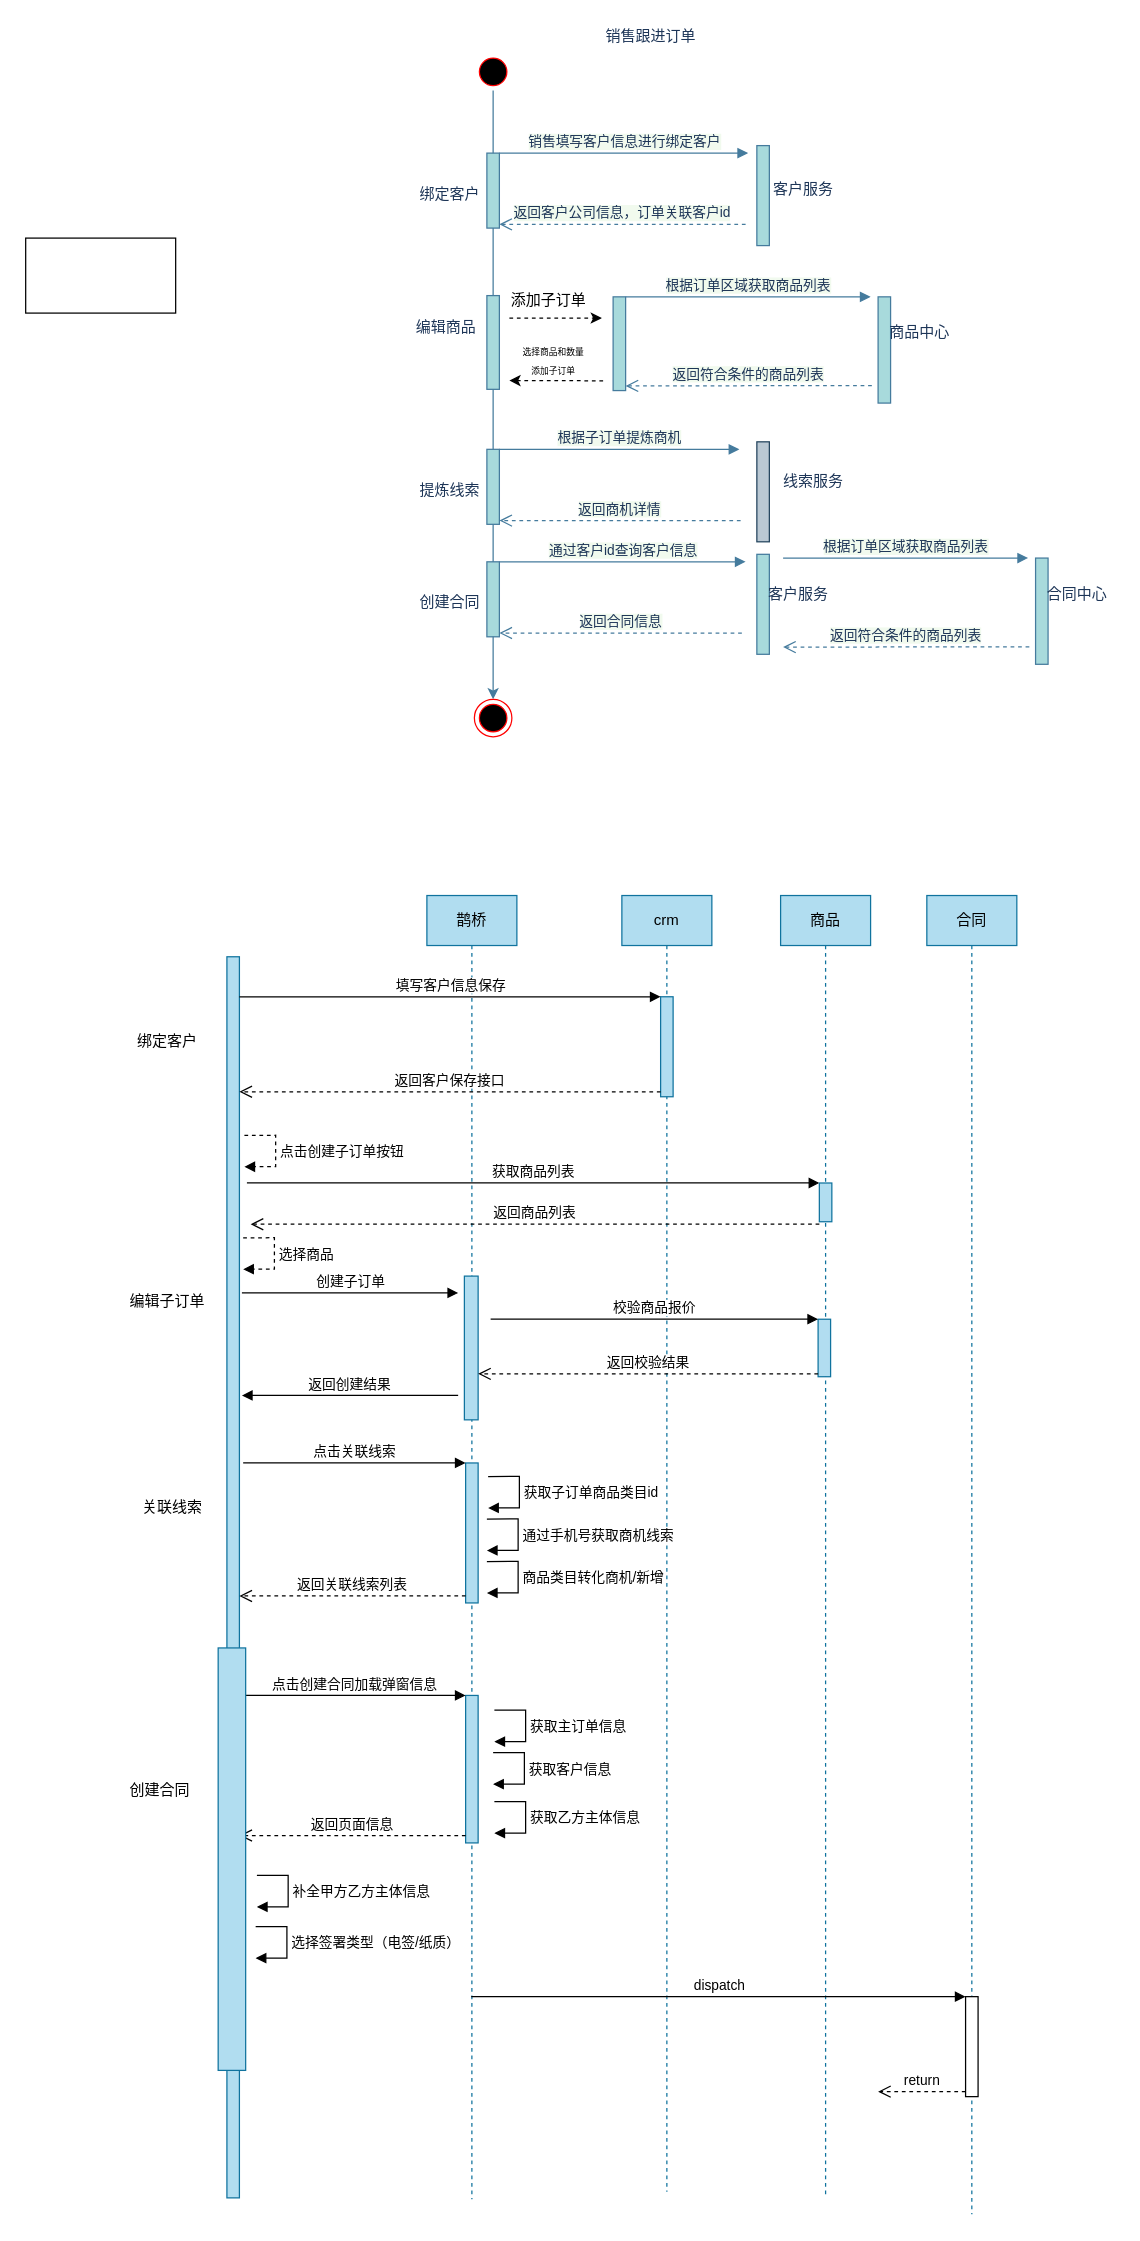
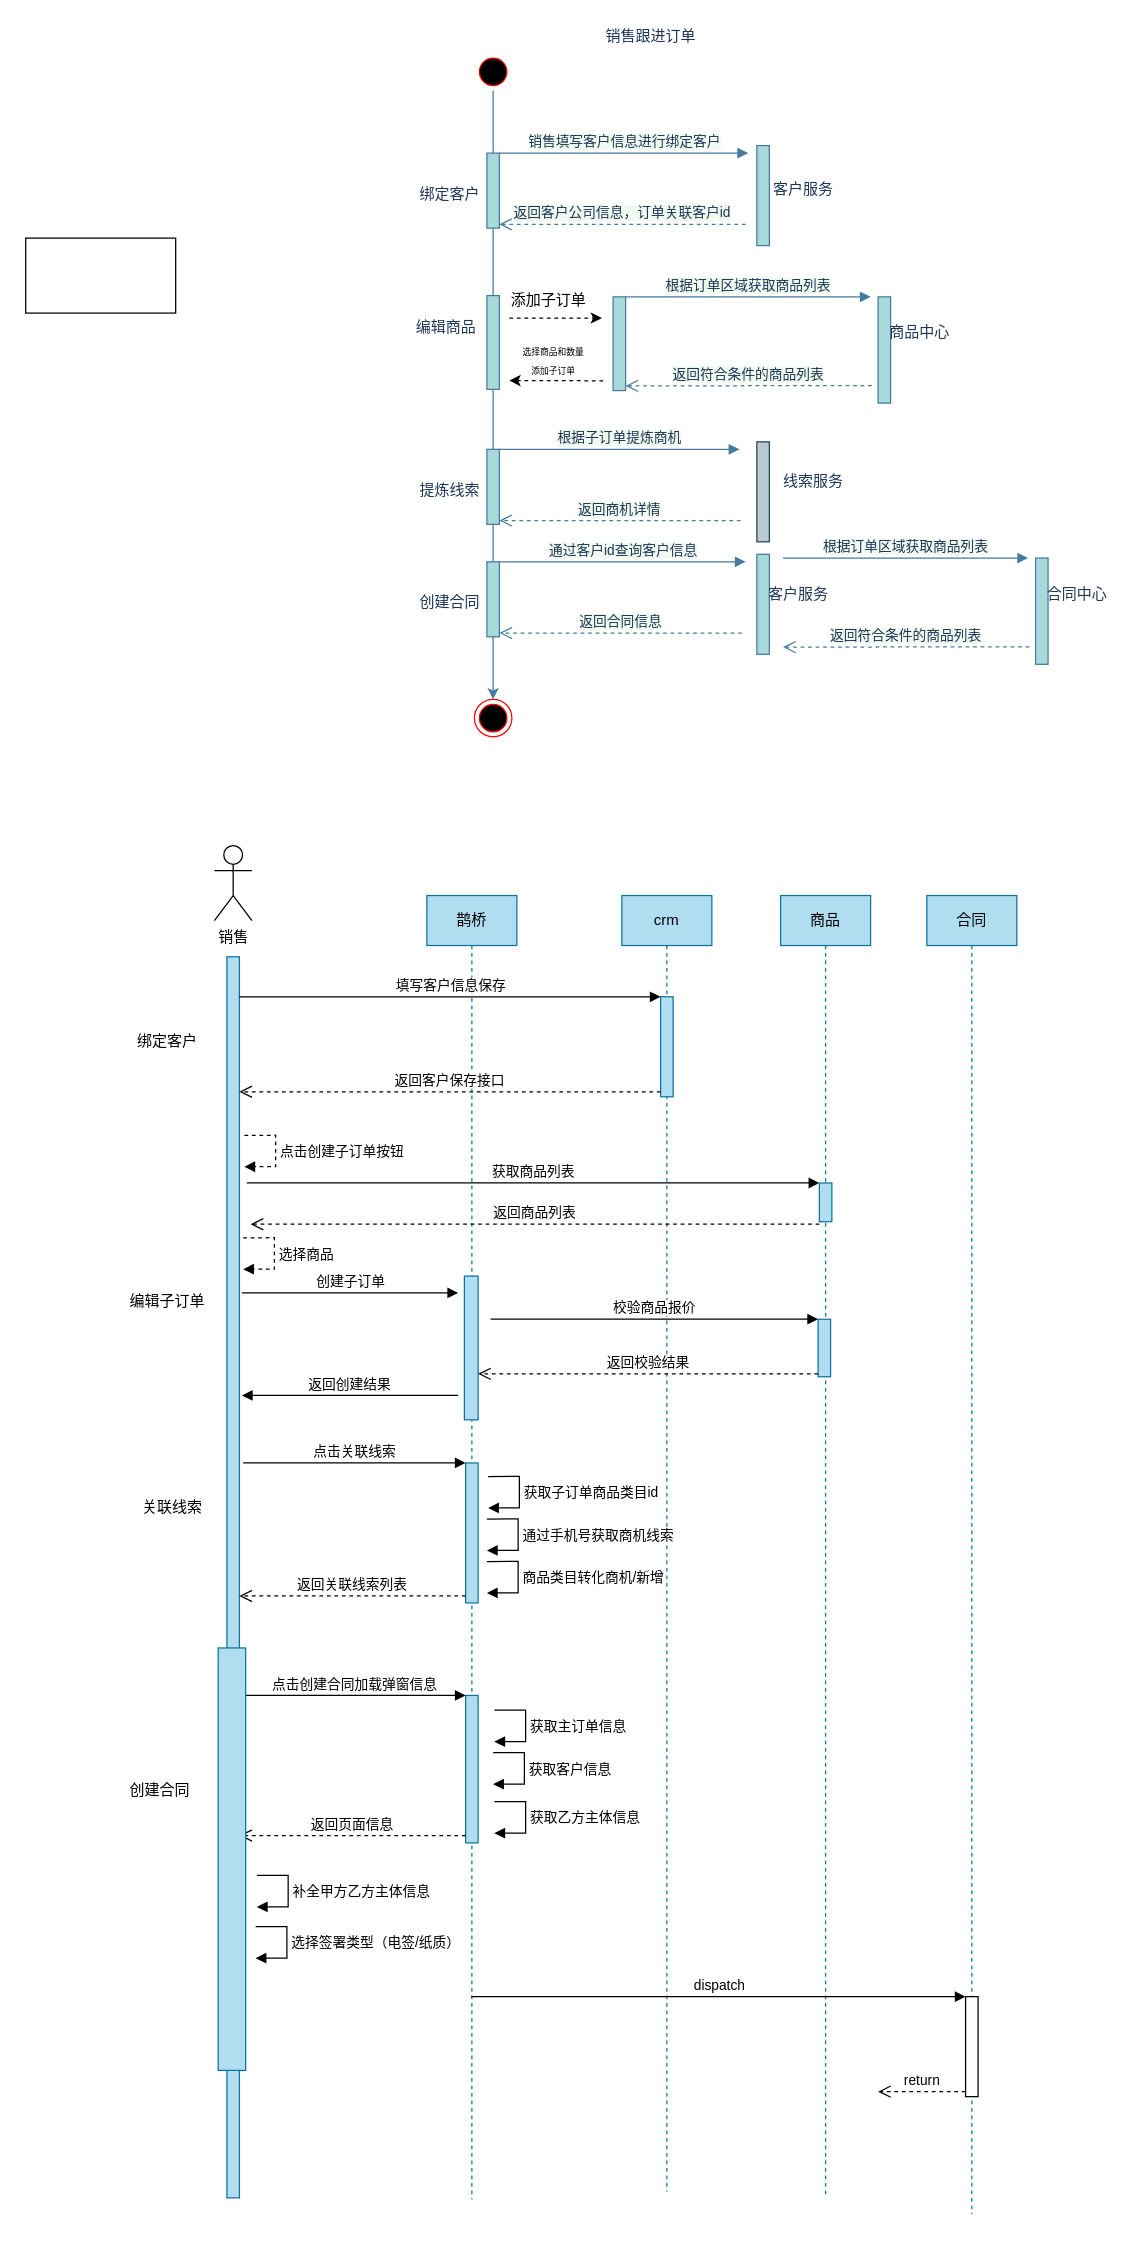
node "销售": added
